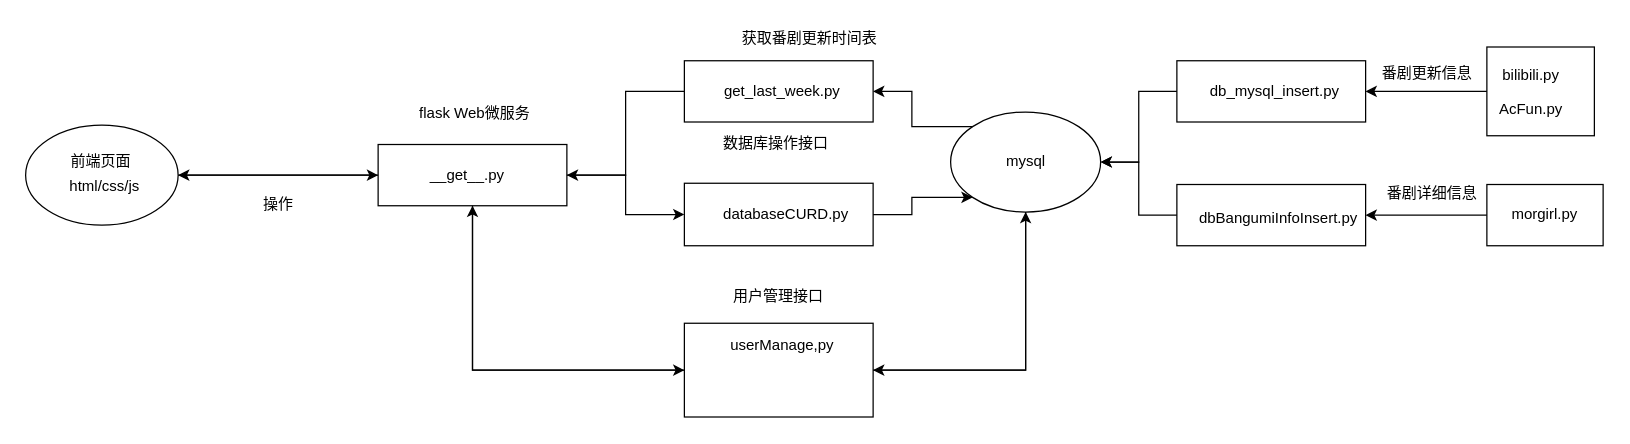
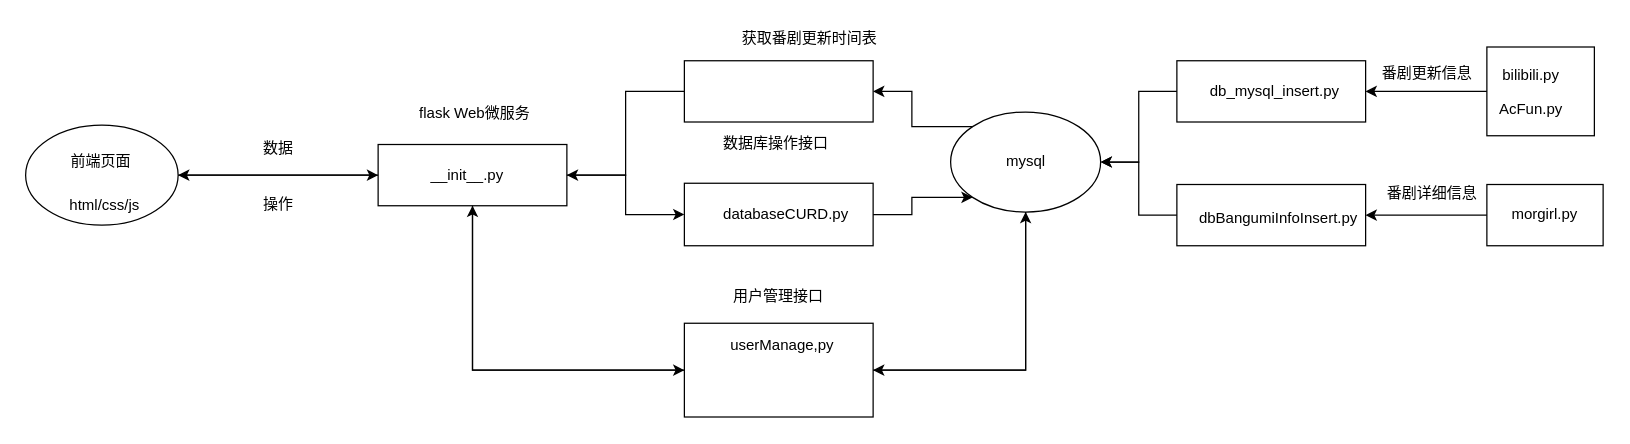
node "get_last_week.py": removed
node "数据": added
node "__get__.py": label "__get__.py" -> "__init__.py"
node "html/css/js": moved (105, 186) -> (105, 205)
